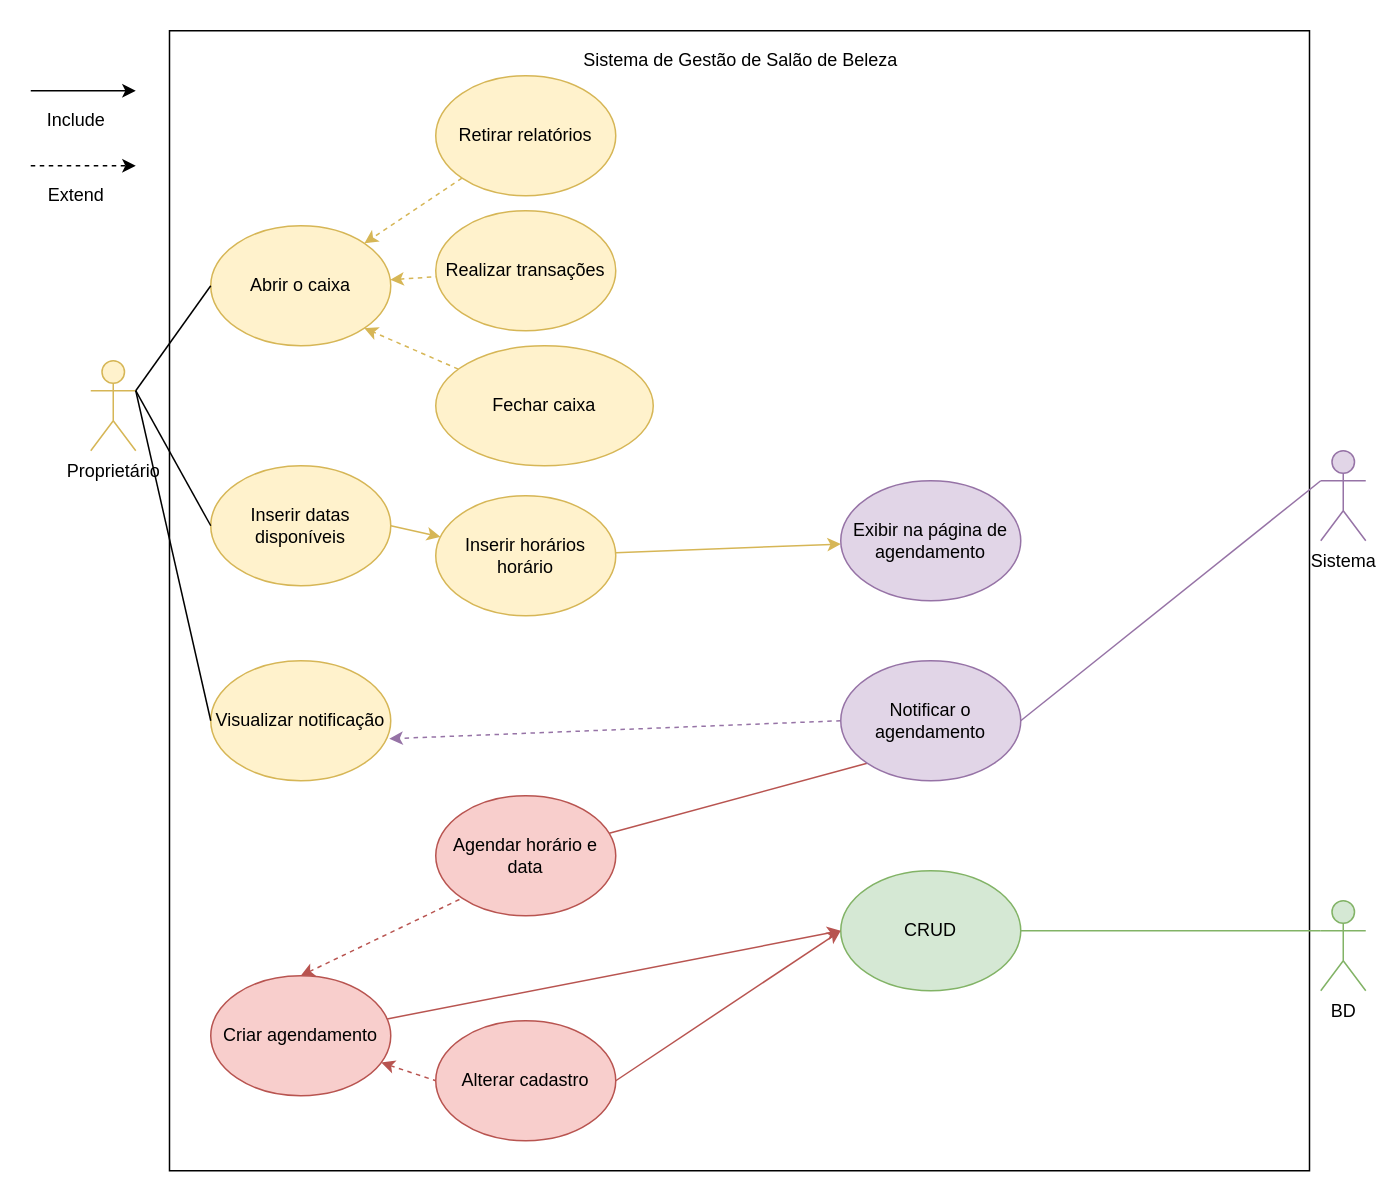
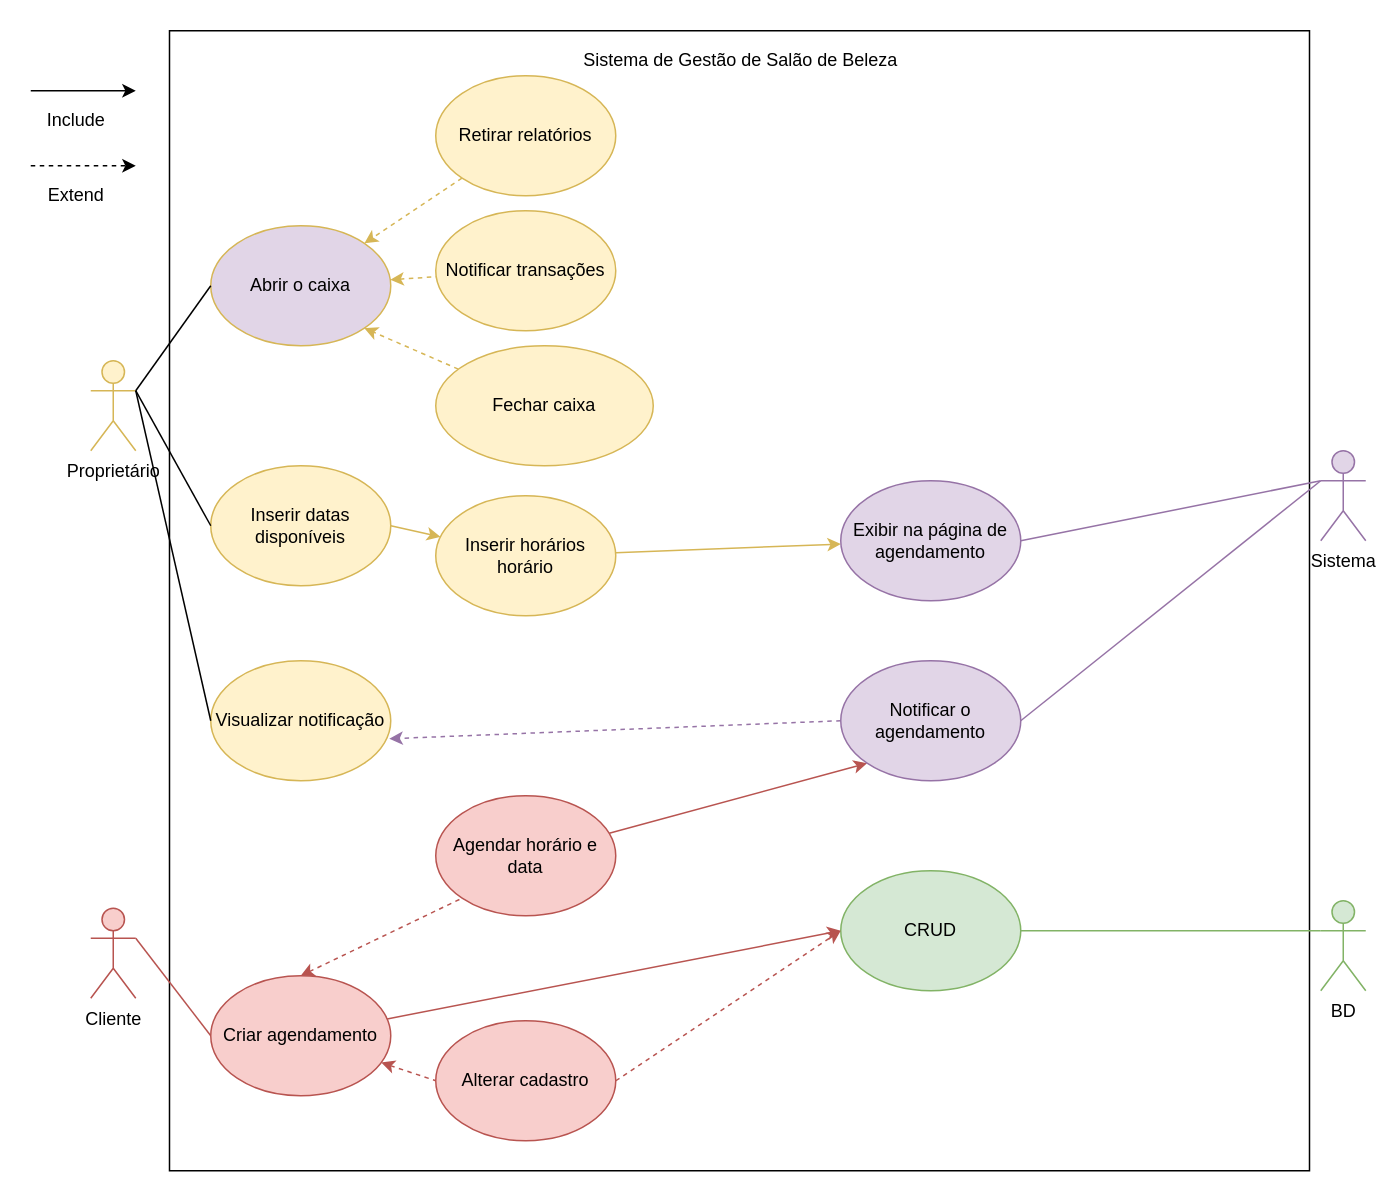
node "Realizar transações": label "Realizar transações" -> "Notificar transações"
node "Abrir o caixa": fillcolor #fff2cc -> #e1d5e7
edge "Sistema" -- "Exibir na página de agendamento": added
edge "Notificar o agendamento" -- "Agendar horário e data": arrowhead none -> classic
node "Cliente": added
edge "Cliente" -- "Criar agendamento": added
edge "Alterar cadastro" -> "CRUD": style solid -> dashed
